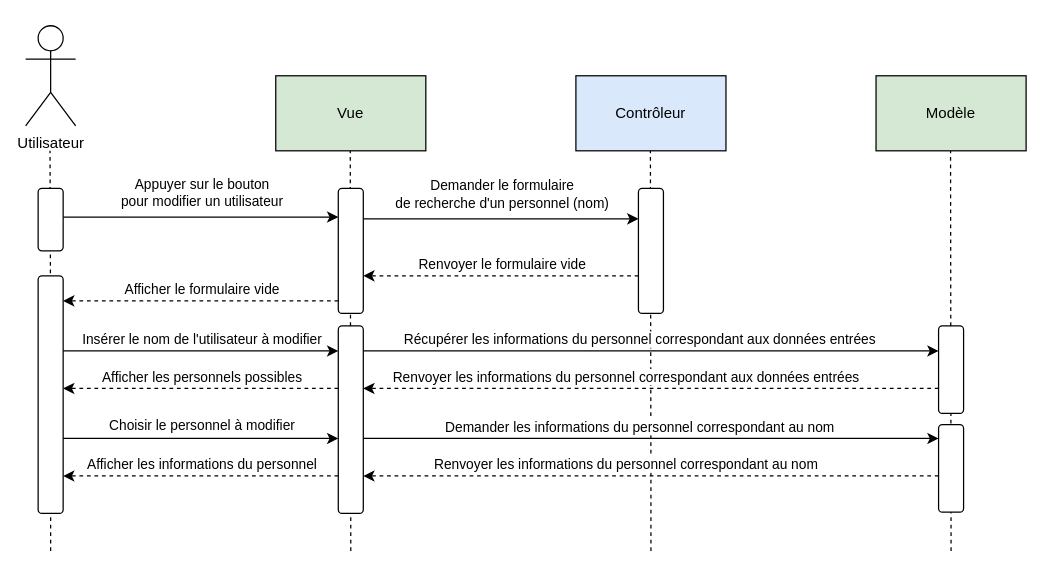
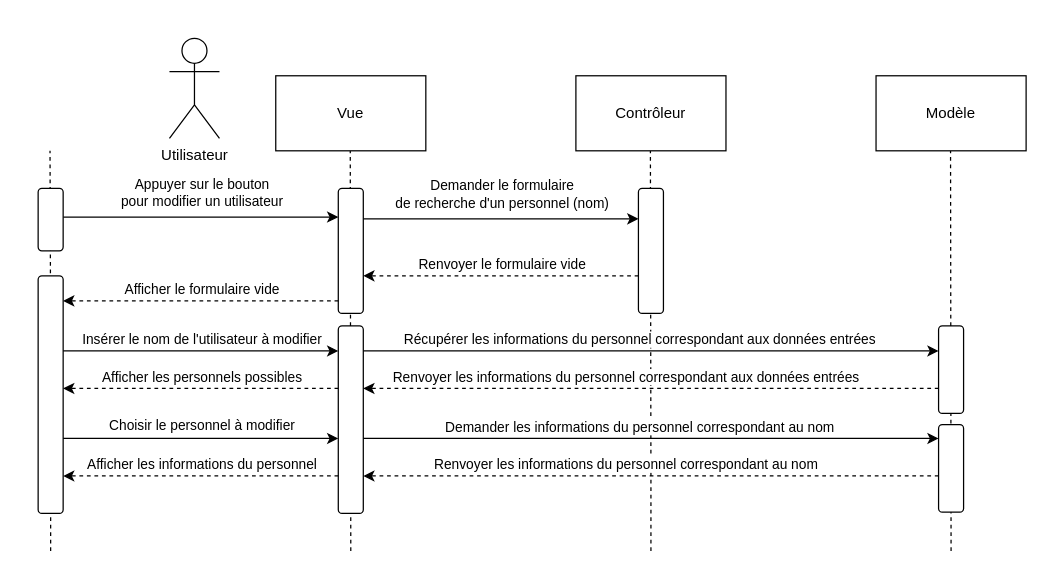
node "Utilisateur": moved (51, 76) -> (194, 88)
node "Vue": fillcolor #d5e8d4 -> #ffffff
node "Contrôleur": fillcolor #dae8fc -> #ffffff
node "Modèle": fillcolor #d5e8d4 -> #ffffff
